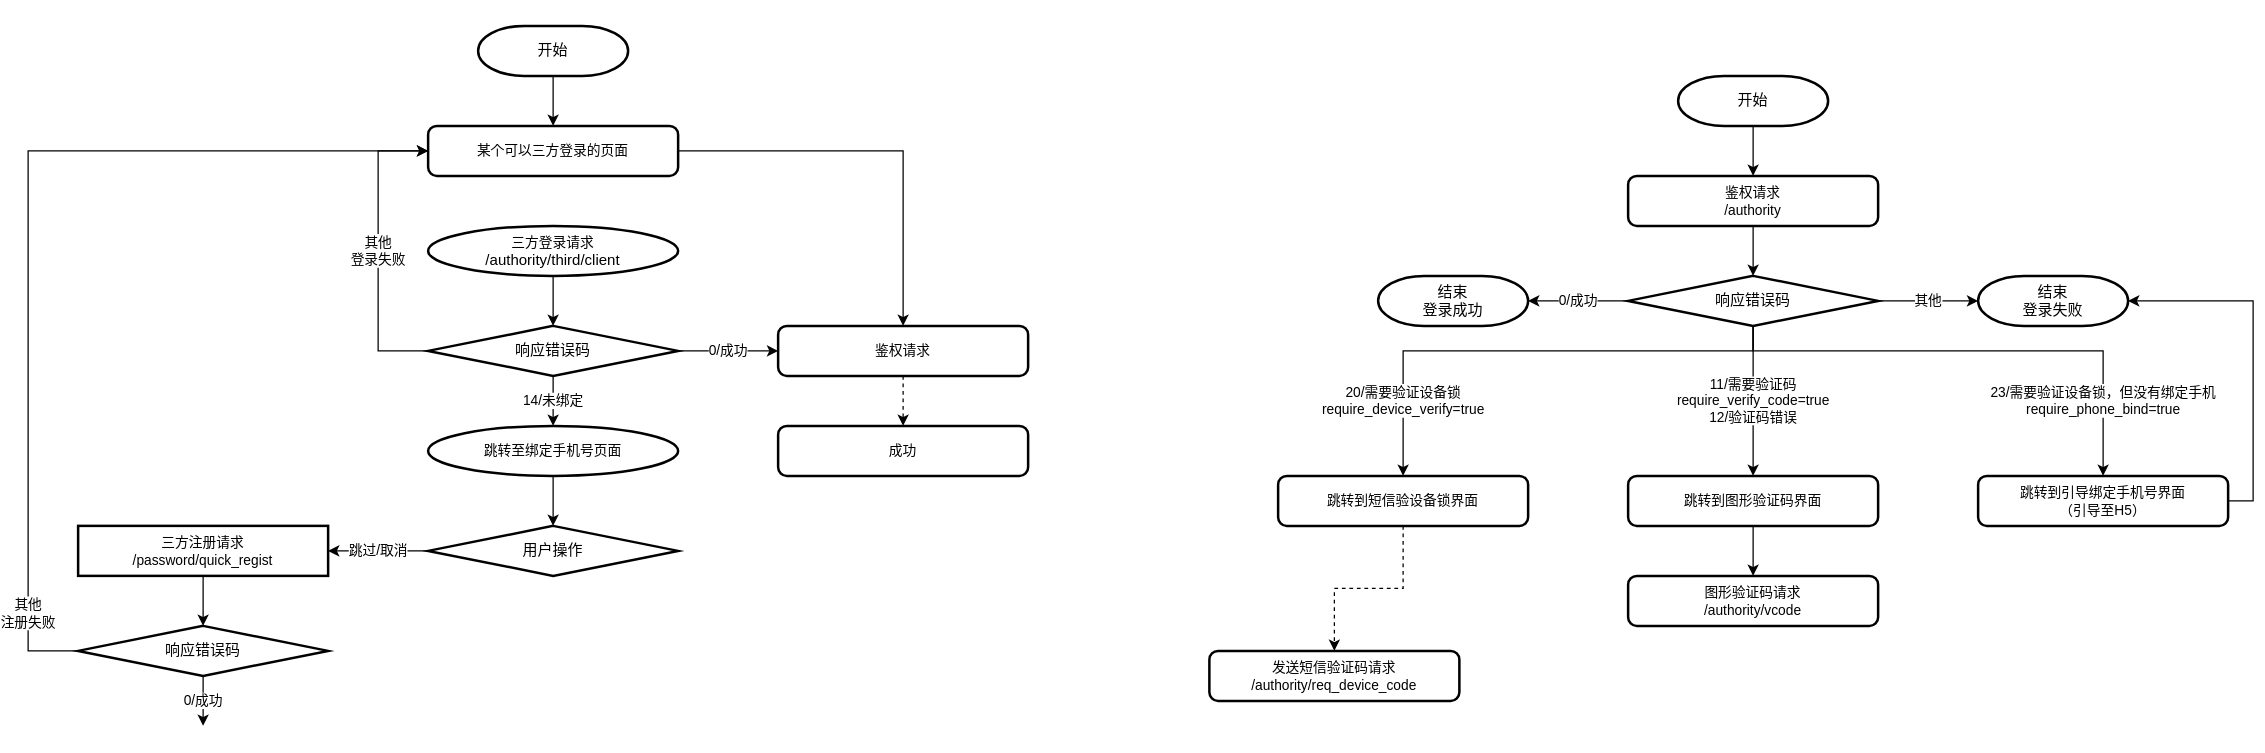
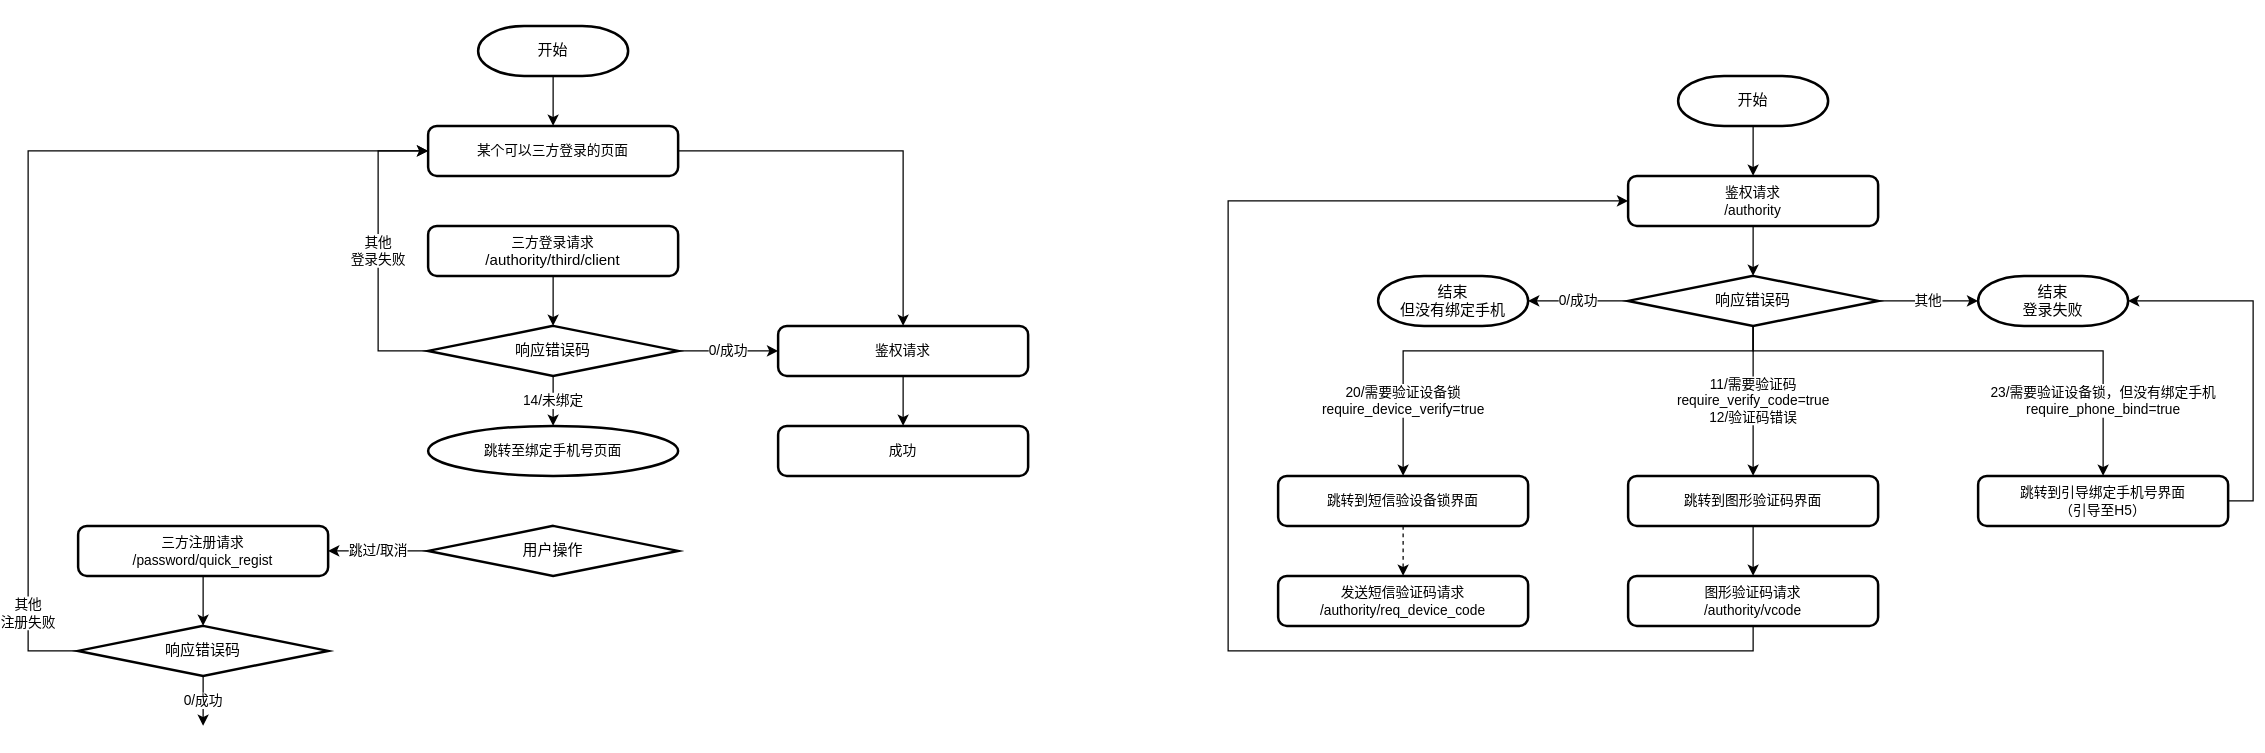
edge "图形验证码请求 /authority/vcode" -> "鉴权请求 /authority": added
node "三方登录请求 /authority/third/client": shape ellipse -> rounded rectangle
node "结束 登录成功": label "结束 登录成功" -> "结束 但没有绑定手机"
edge "鉴权请求" -> "成功": style dashed -> solid
edge "跳转至绑定手机号页面" -> "用户操作": removed
node "三方注册请求 /password/quick_regist": shape rectangle -> rounded rectangle
node "发送短信验证码请求 /authority/req_device_code": moved (1334, 676) -> (1403, 601)
